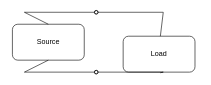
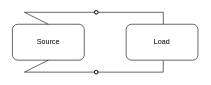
node "Load": moved (159, 54) -> (162, 42)
